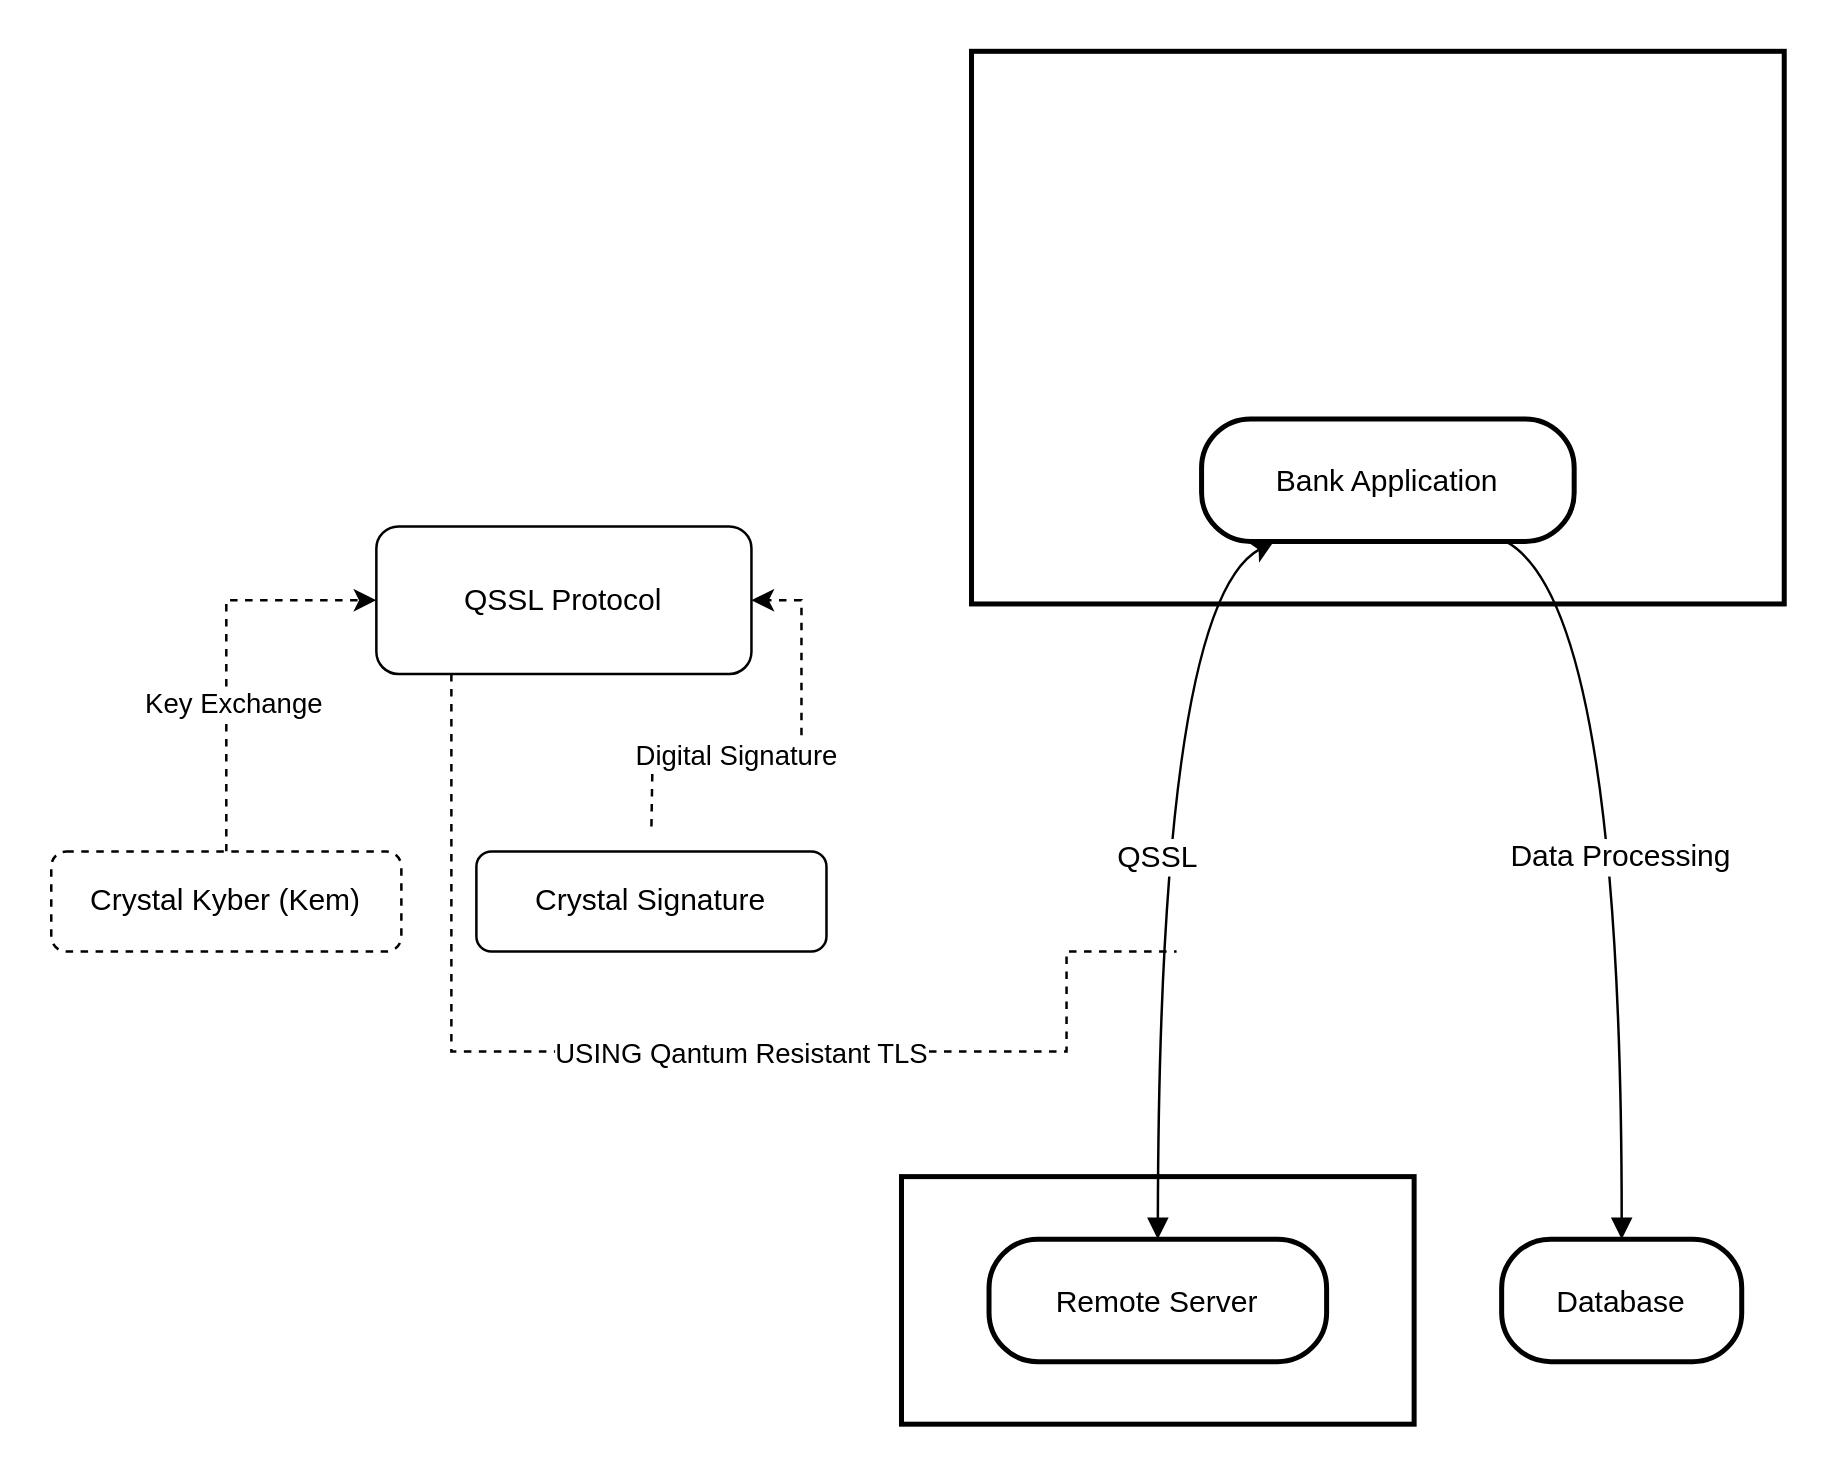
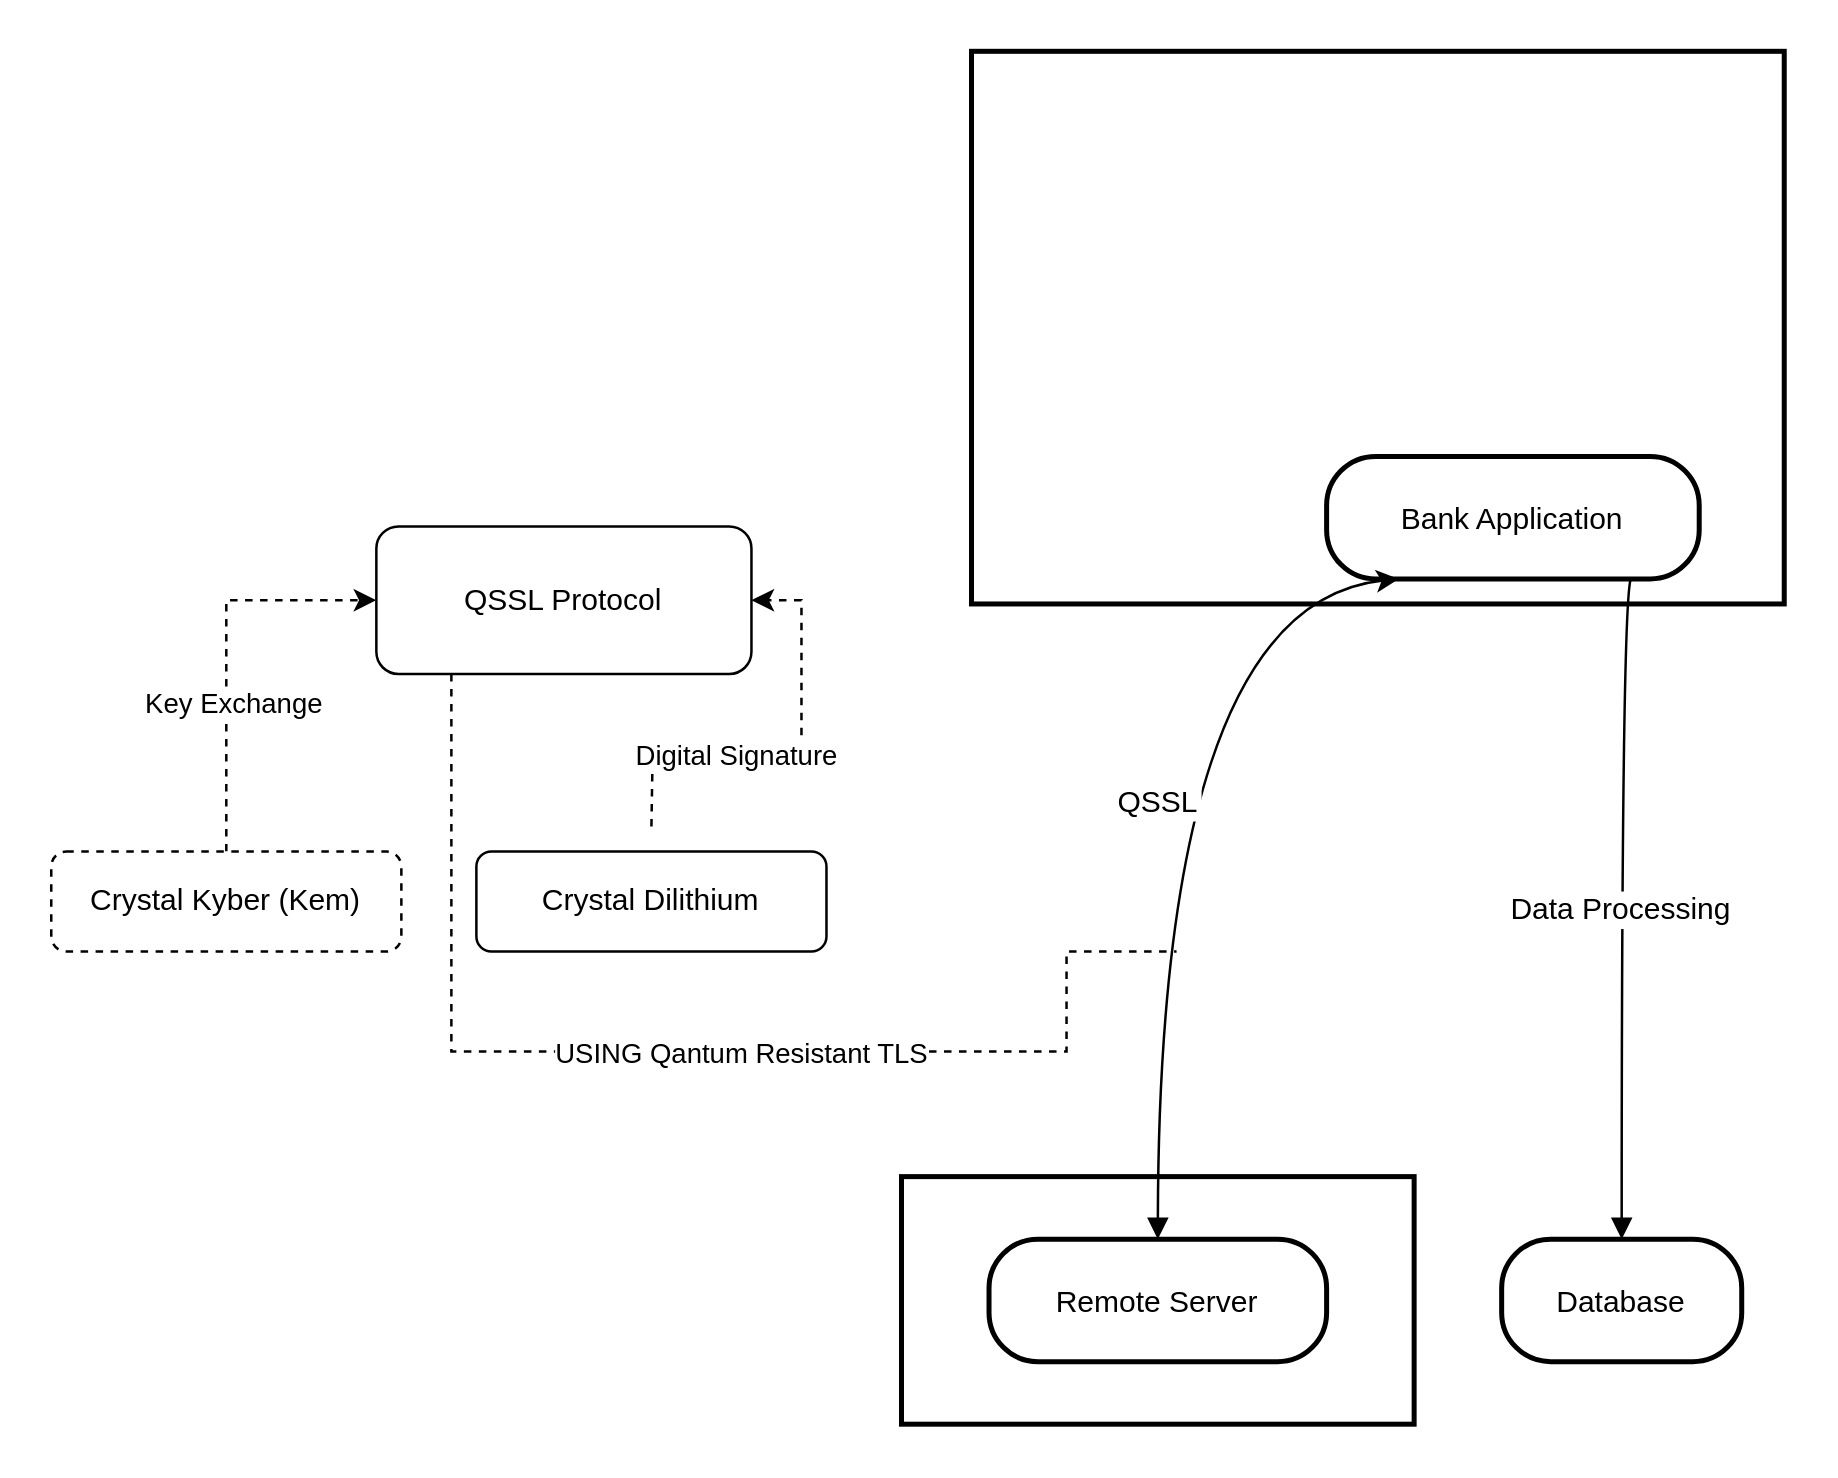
node "Bank Application": moved (1388, 480) -> (1513, 518)
node "Crystal Signature": label "Crystal Signature" -> "Crystal Dilithium"
